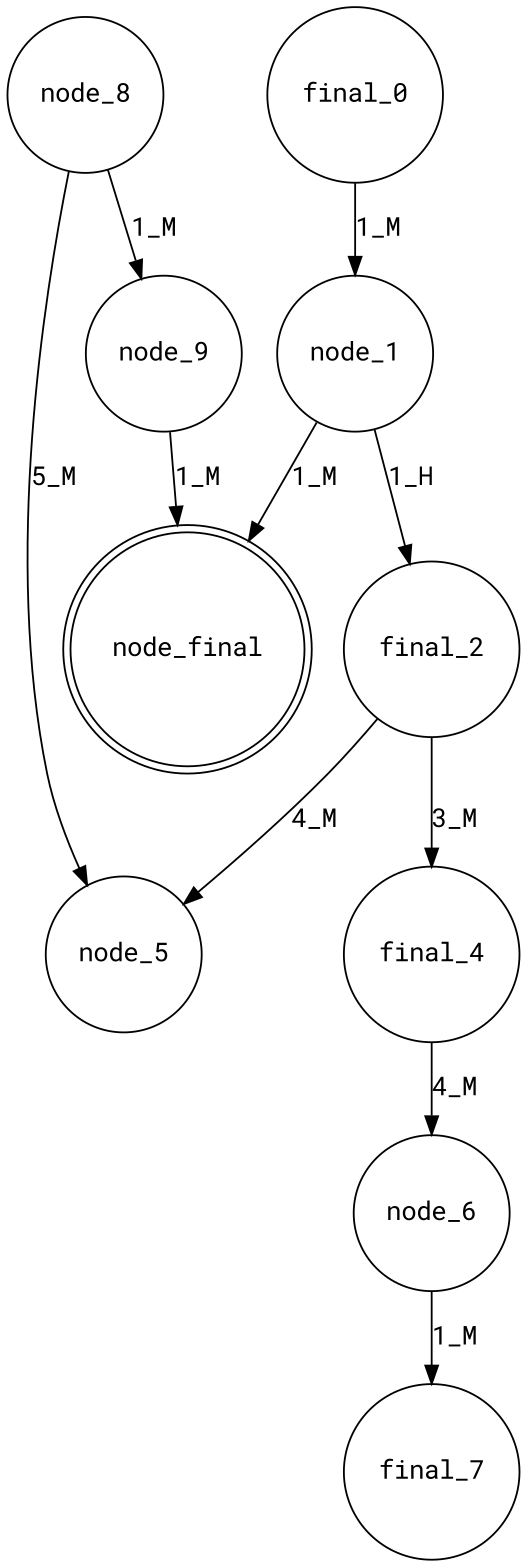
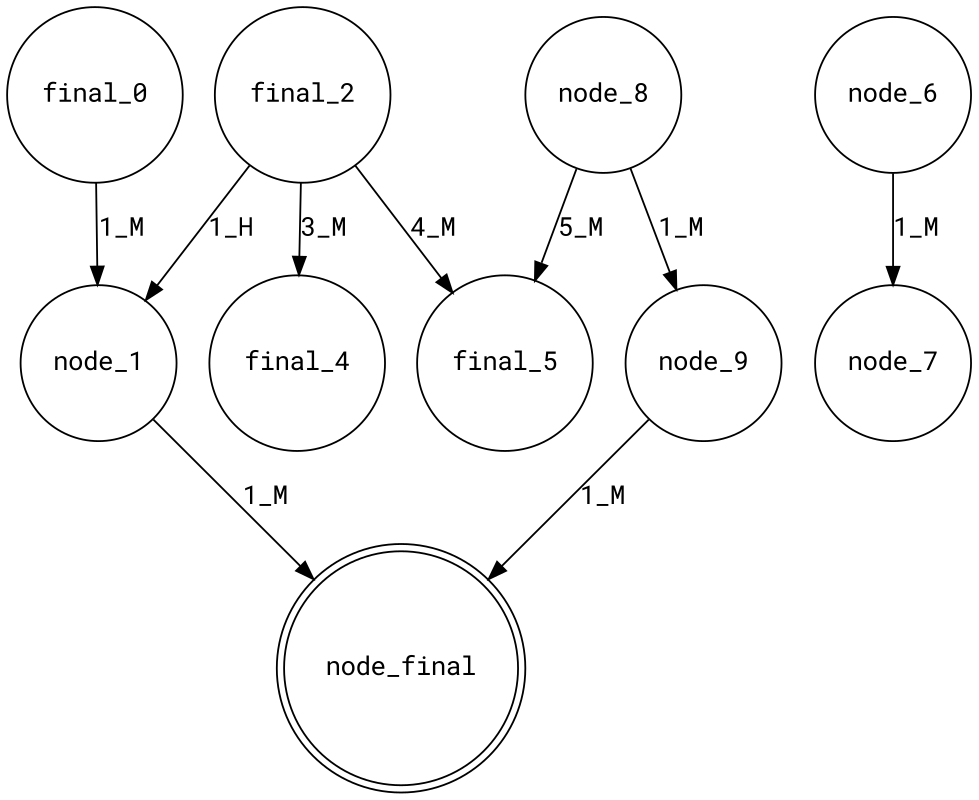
edge "node_1" -> "final_2": reversed
node "node_5": label "node_5" -> "final_5"
edge "final_4" -> "node_6": removed, label "4_M"
node "final_7": label "final_7" -> "node_7"
